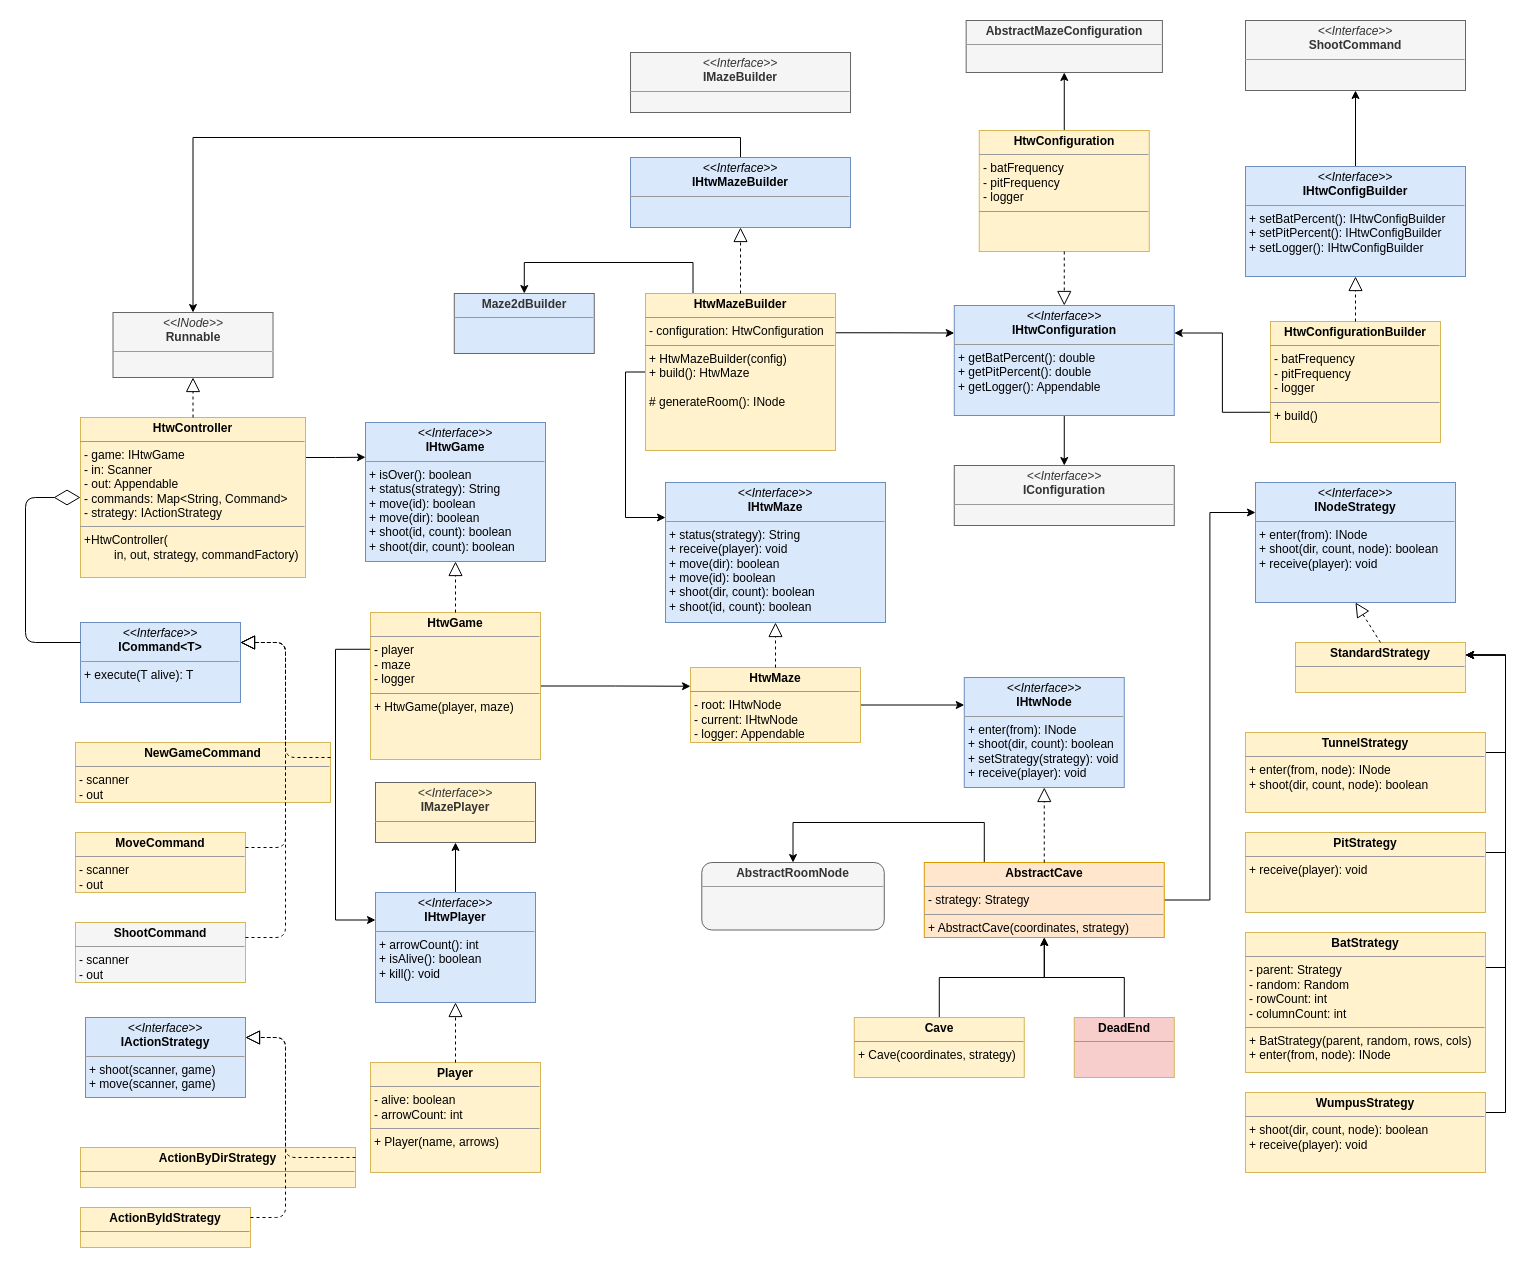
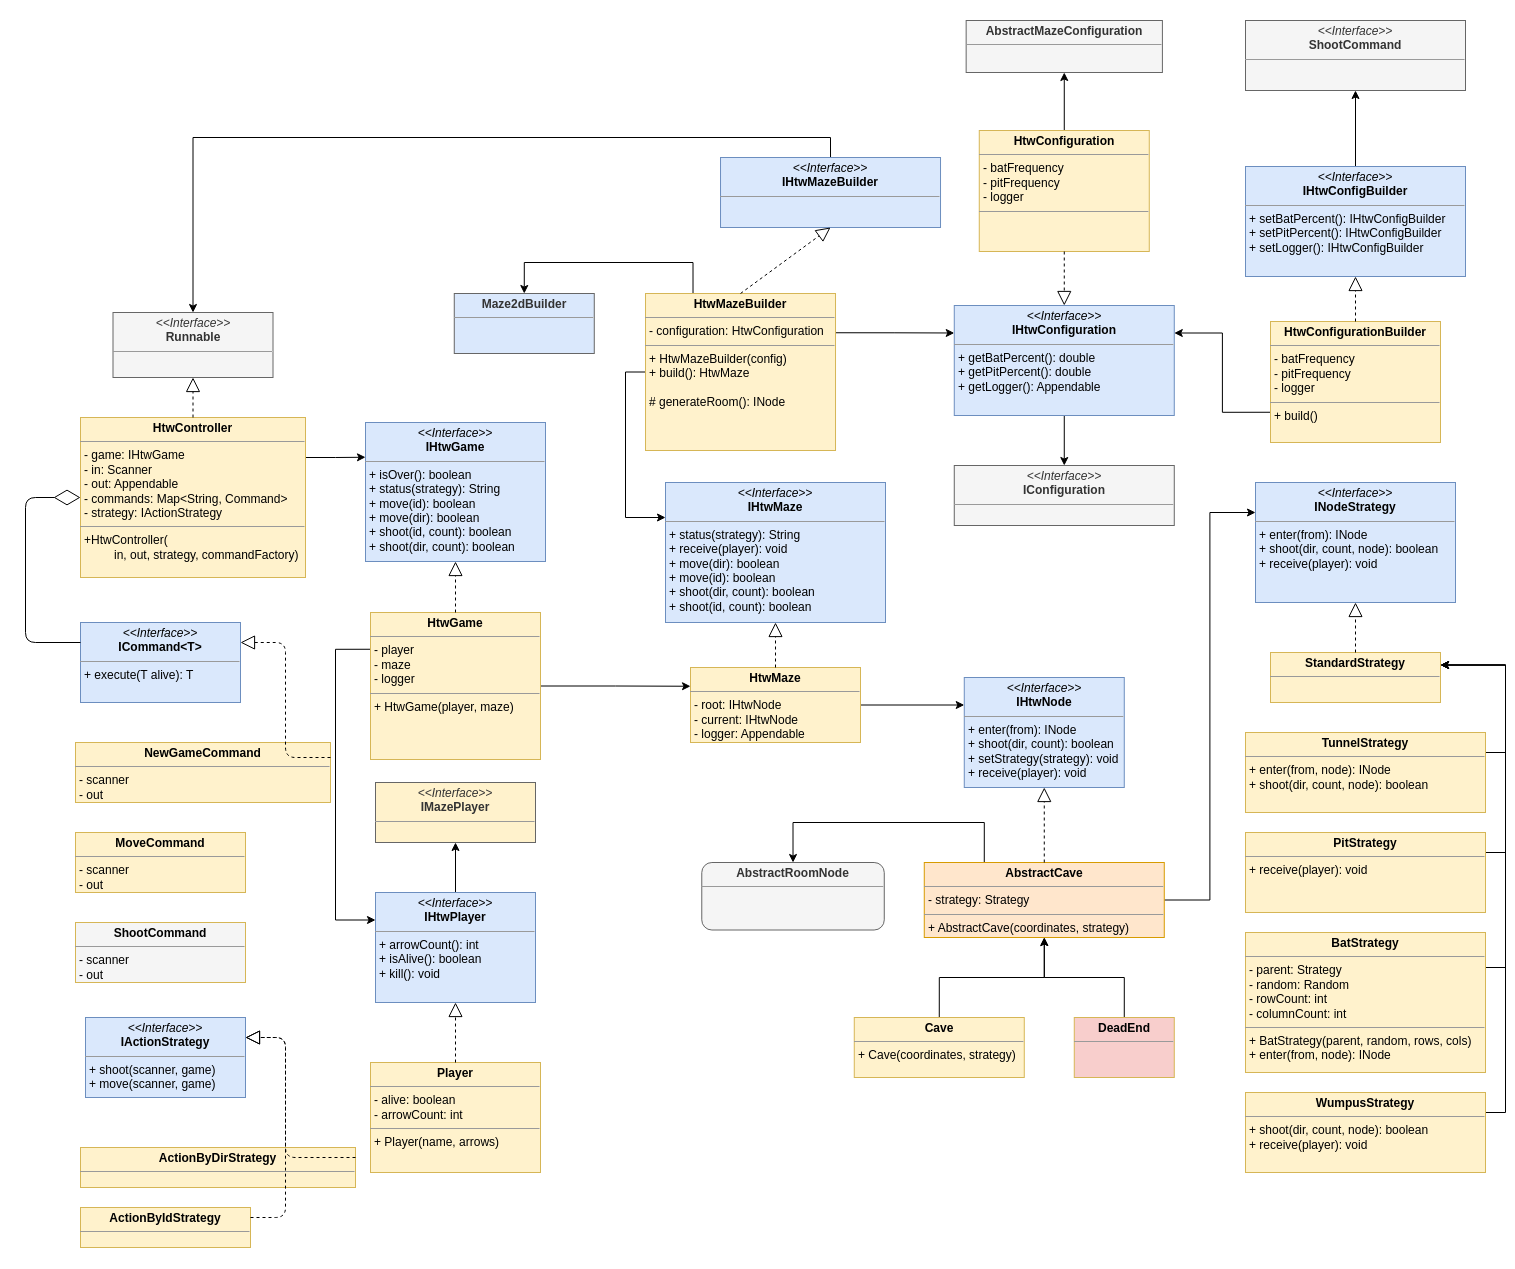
node "<<Interface>> IMazeBuilder": removed
node "<<Interface>> IHtwMazeBuilder": moved (741, 193) -> (831, 193)
node "<<INode>> Runnable": label "<<INode>> Runnable" -> "<<Interface>> Runnable"
node "StandardStrategy": moved (1381, 668) -> (1356, 678)
edge "MoveCommand - scanner - out" -> "<<Interface>> ICommand<T> + execute(T alive): T": removed
edge "ShootCommand - scanner - out" -> "<<Interface>> ICommand<T> + execute(T alive): T": removed
